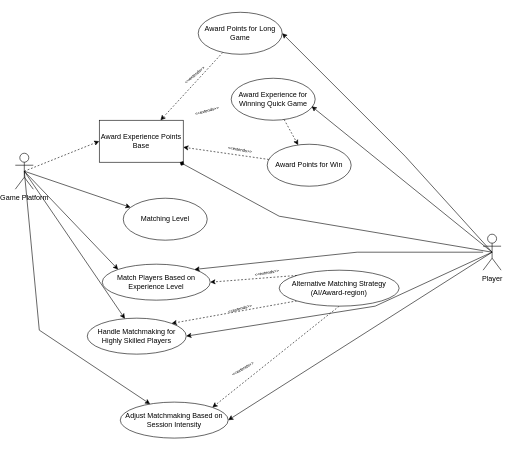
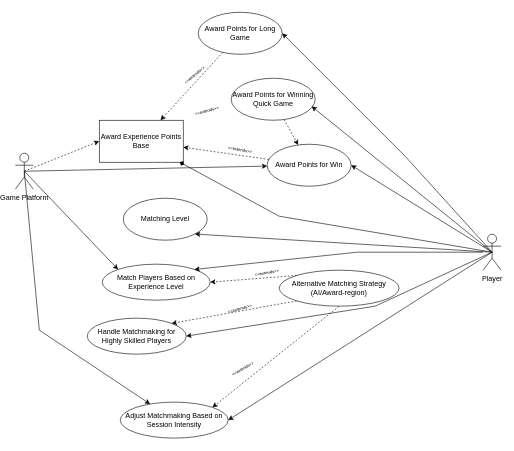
node "Award Experience for Winning Quick Game": label "Award Experience for Winning Quick Game" -> "Award Points for Winning Quick Game"
edge "Game Platform" -> "Matching Level": removed
edge "Player" -> "Award Points for Win": added
edge "Game Platform" -> "Handle Matchmaking for Highly Skilled Players": now "Game Platform" -> "Award Points for Win"
edge "Player" -> "Matching Level": added
